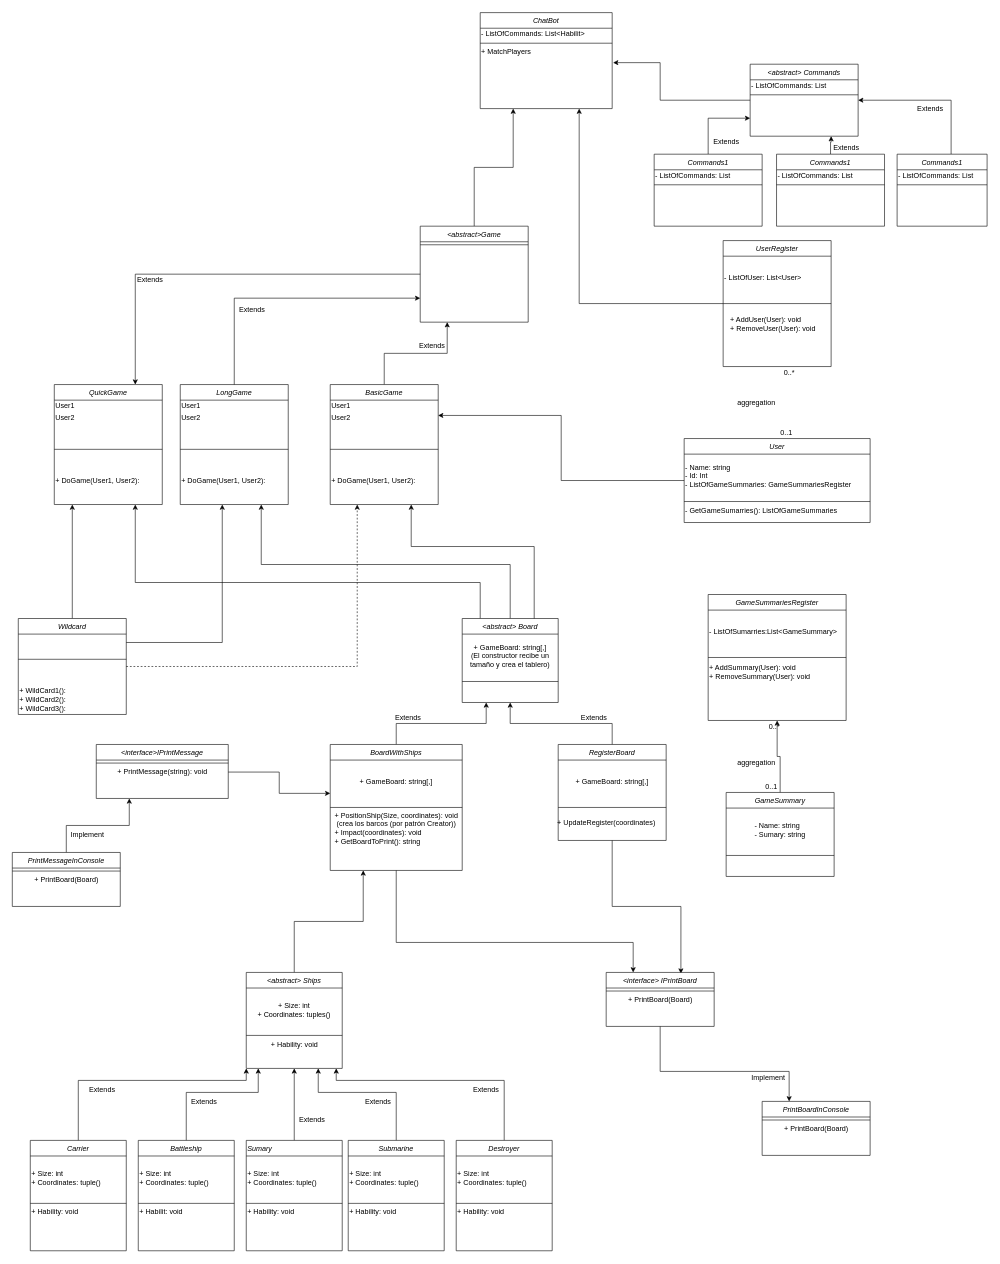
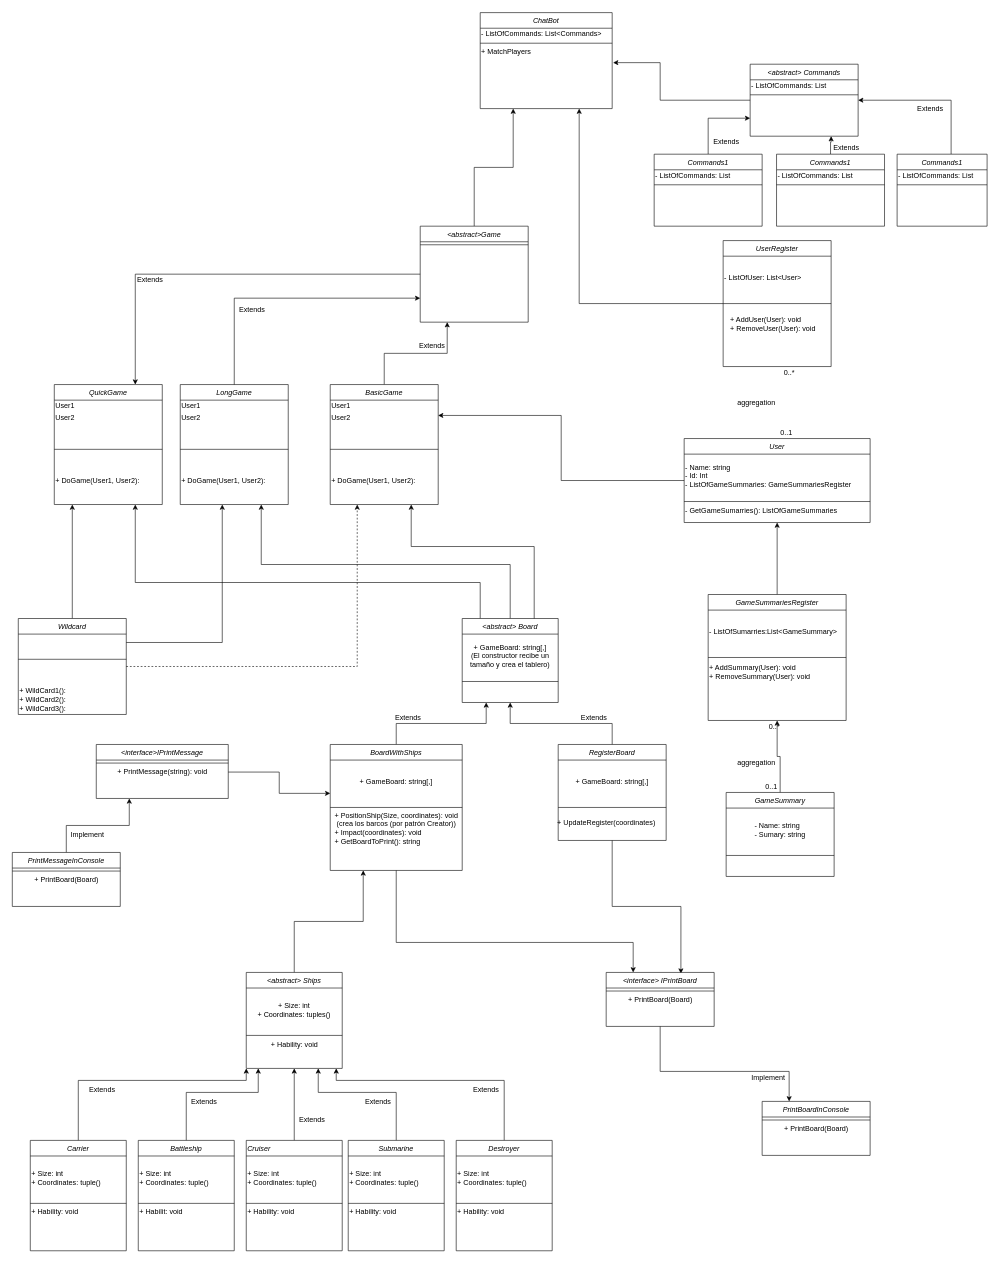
node "- ListOfCommands: List<Habilit>": label "- ListOfCommands: List<Habilit>" -> "- ListOfCommands: List<Commands>"
edge "GameSummariesRegister" -> "User": added
node "Sumary": label "Sumary" -> "Cruiser"
